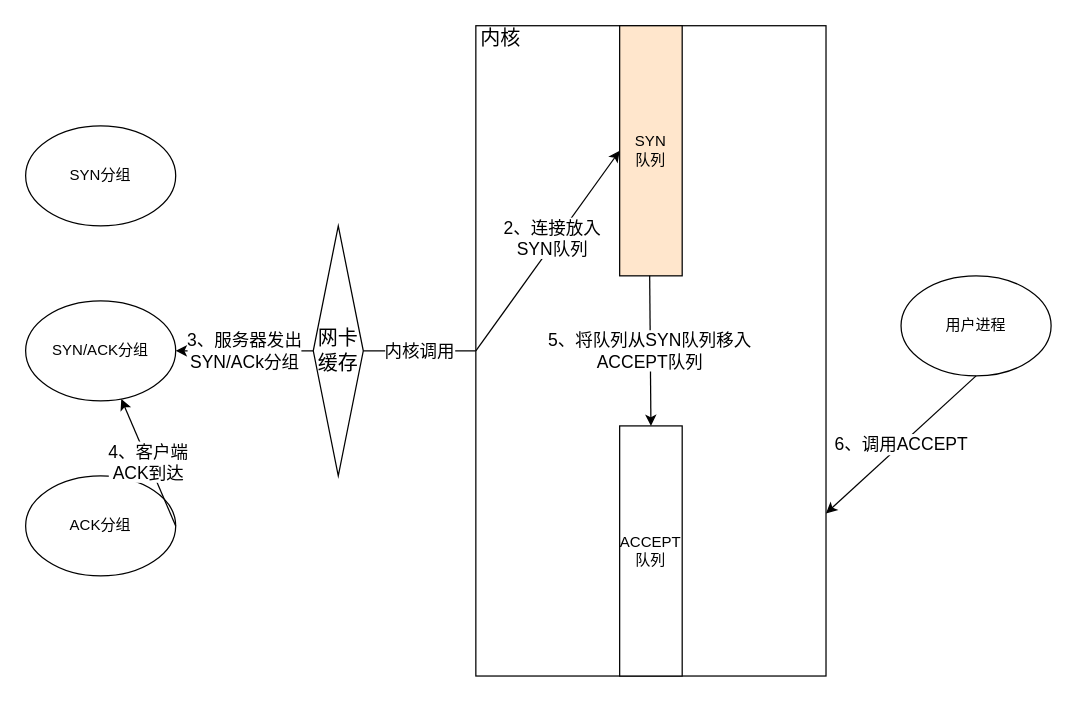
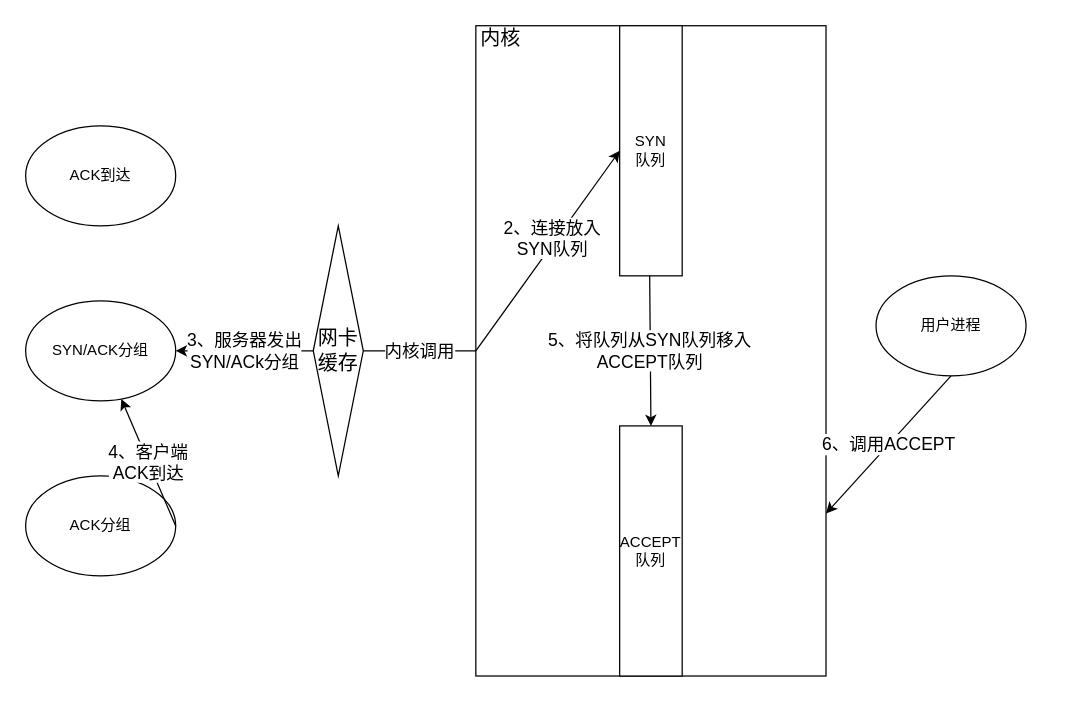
node "SYN 队列": fillcolor #ffe6cc -> #ffffff
node "SYN分组": label "SYN分组" -> "ACK到达"
node "用户进程": moved (976, 326) -> (951, 326)
